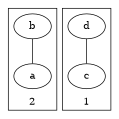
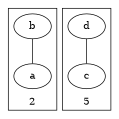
cluster "1": label "1" -> "5"
